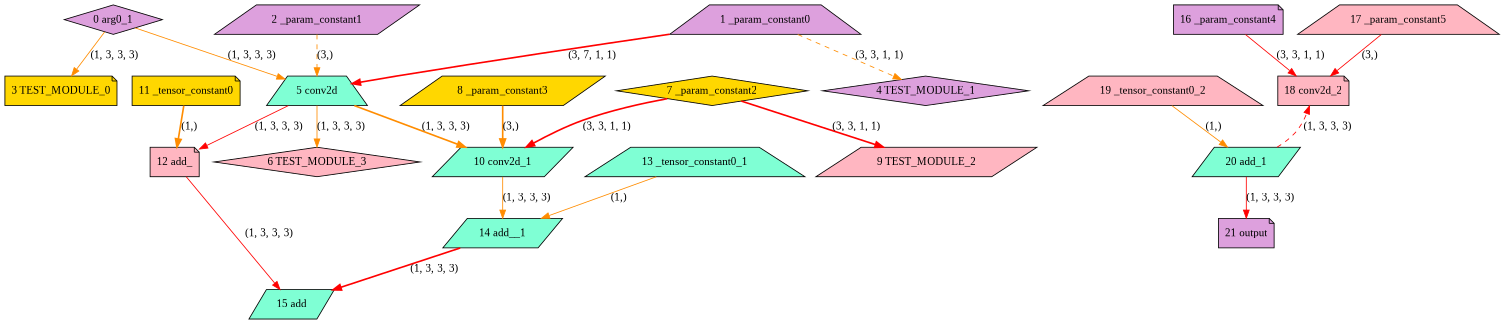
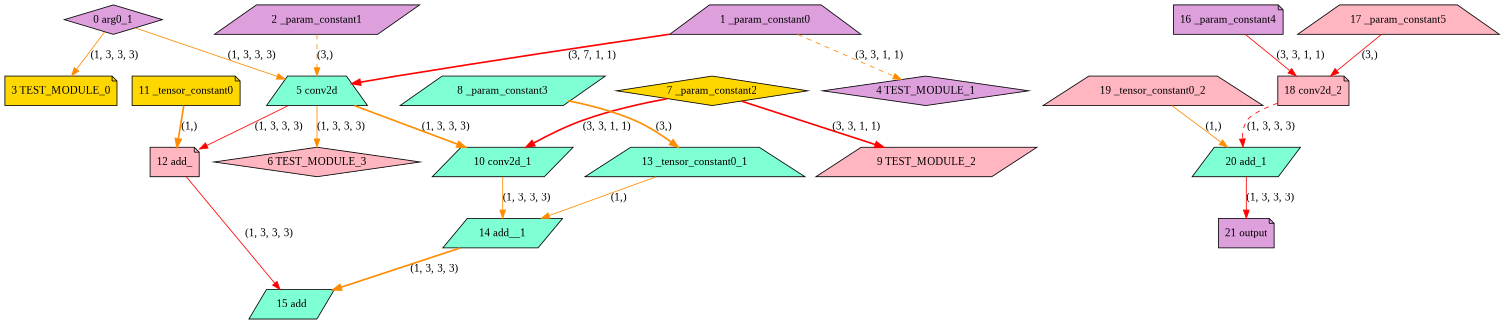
node "8 _param_constant3": fillcolor gold -> aquamarine
edge "8 _param_constant3" -> "10 conv2d_1": now "8 _param_constant3" -> "13 _tensor_constant0_1"
edge "20 add_1" -> "18 conv2d_2": reversed
edge "14 add__1" -> "15 add": color red -> darkorange
